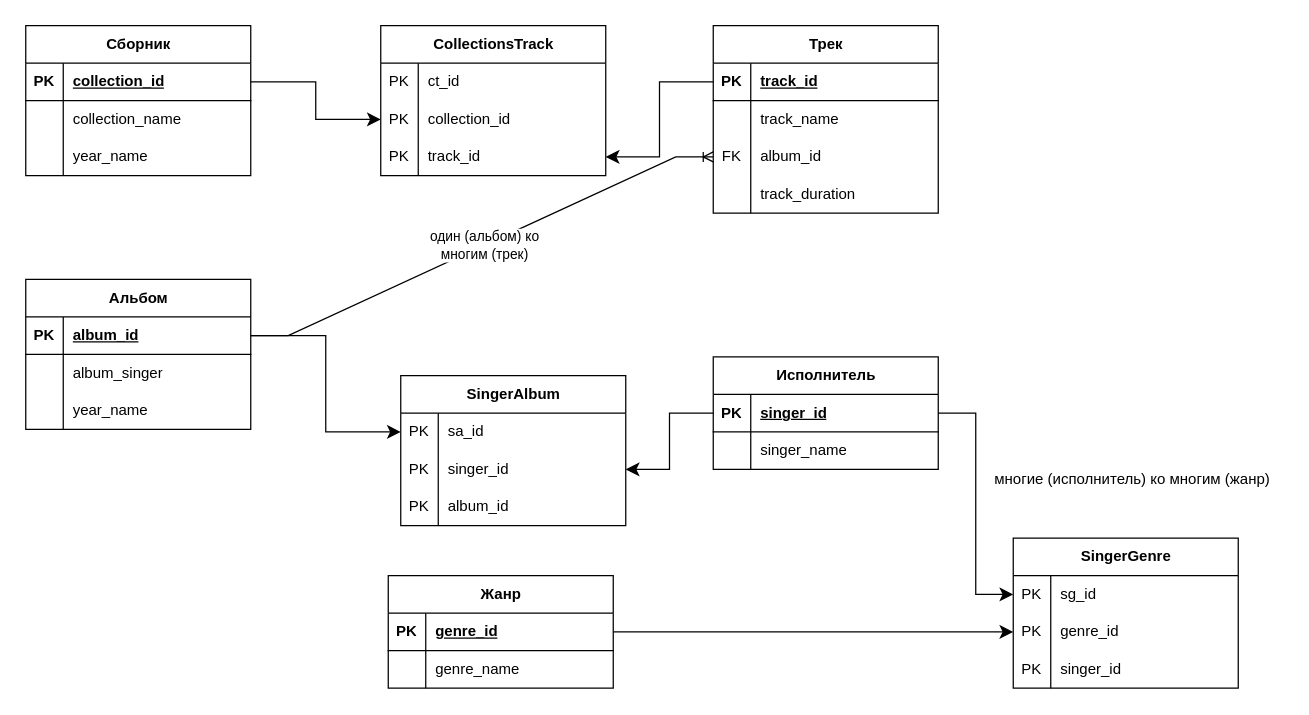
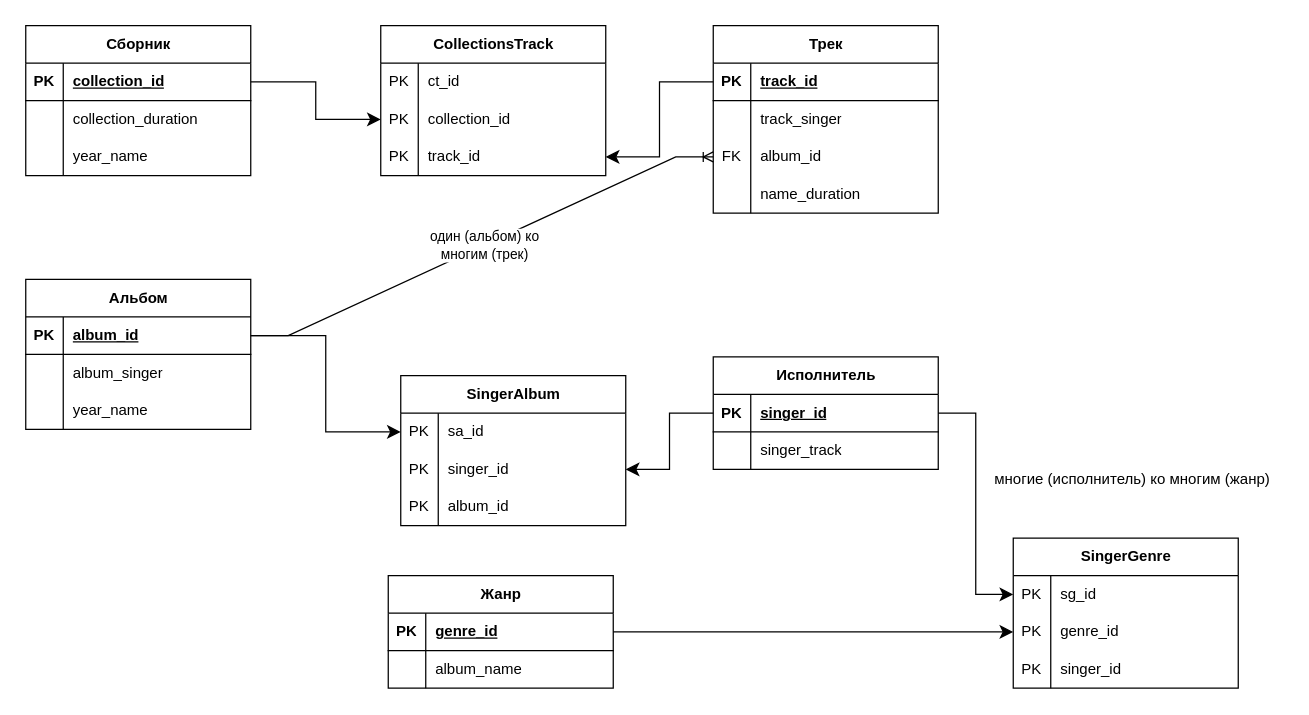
node "collection_name": label "collection_name" -> "collection_duration"
node "track_name": label "track_name" -> "track_singer"
node "track_duration": label "track_duration" -> "name_duration"
node "singer_name": label "singer_name" -> "singer_track"
node "genre_name": label "genre_name" -> "album_name"
